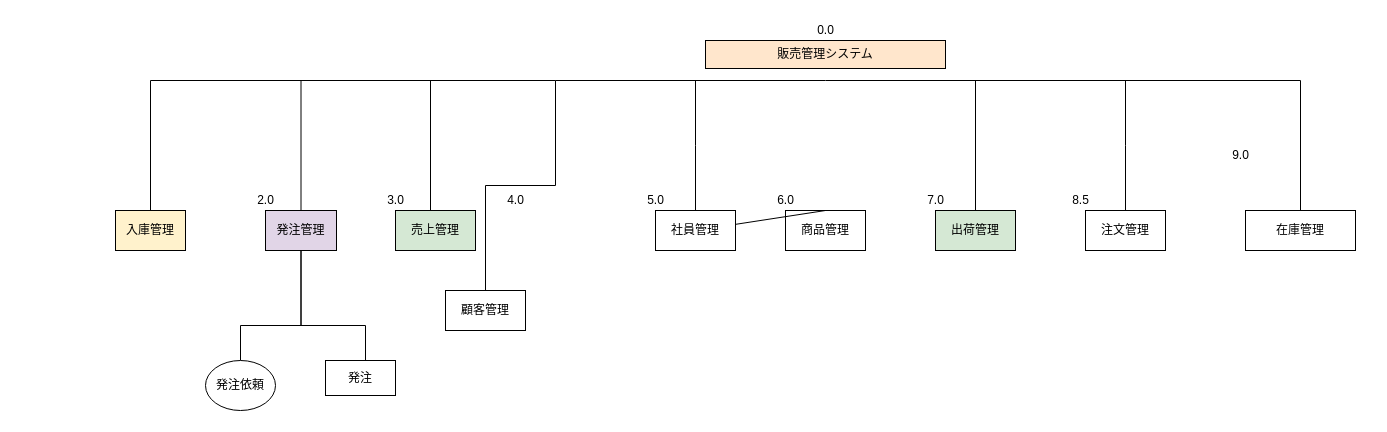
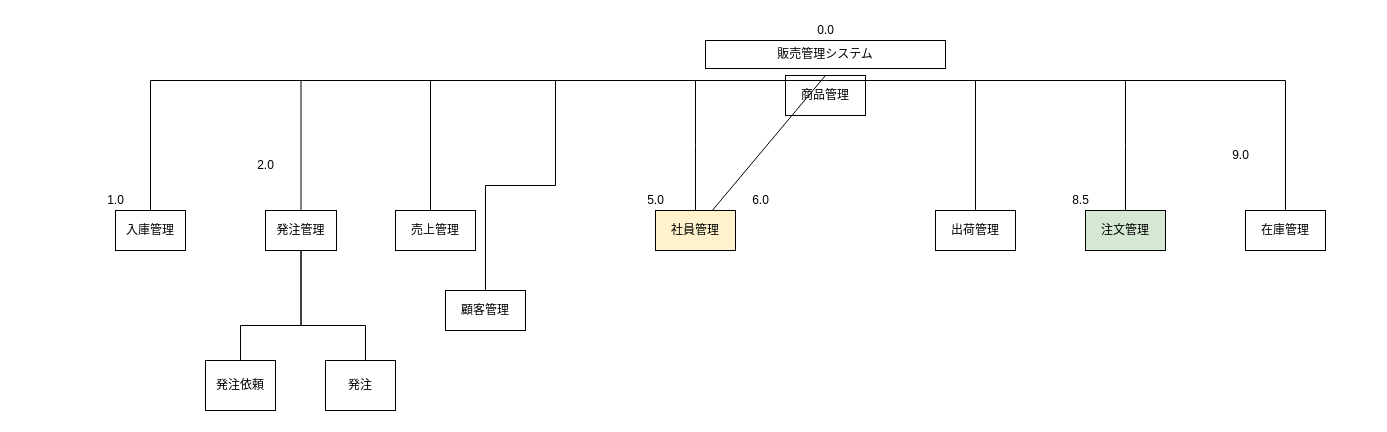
node "販売管理システム": fillcolor #ffe6cc -> #ffffff
node "1.0": added
node "2.0": moved (266, 201) -> (266, 166)
node "3.0": removed
node "4.0": removed
node "6.0": moved (786, 201) -> (761, 201)
node "7.0": removed
node "入庫管理": fillcolor #fff2cc -> #ffffff
node "発注管理": fillcolor #e1d5e7 -> #ffffff
node "売上管理": fillcolor #d5e8d4 -> #ffffff
node "社員管理": fillcolor #ffffff -> #fff2cc
node "商品管理": moved (826, 231) -> (826, 96)
node "出荷管理": fillcolor #d5e8d4 -> #ffffff
node "注文管理": fillcolor #ffffff -> #d5e8d4
node "在庫管理": size 110x40 -> 80x40
node "発注": size 70x35 -> 70x50
node "発注依頼": shape ellipse -> rectangle
